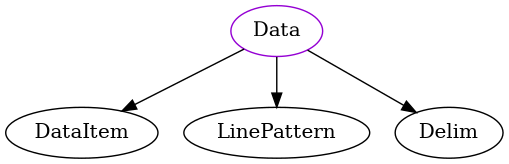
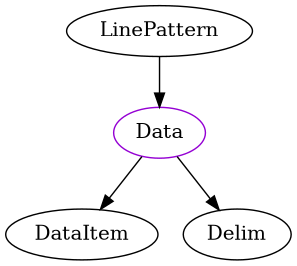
edge "Data" -> "LinePattern": reversed
